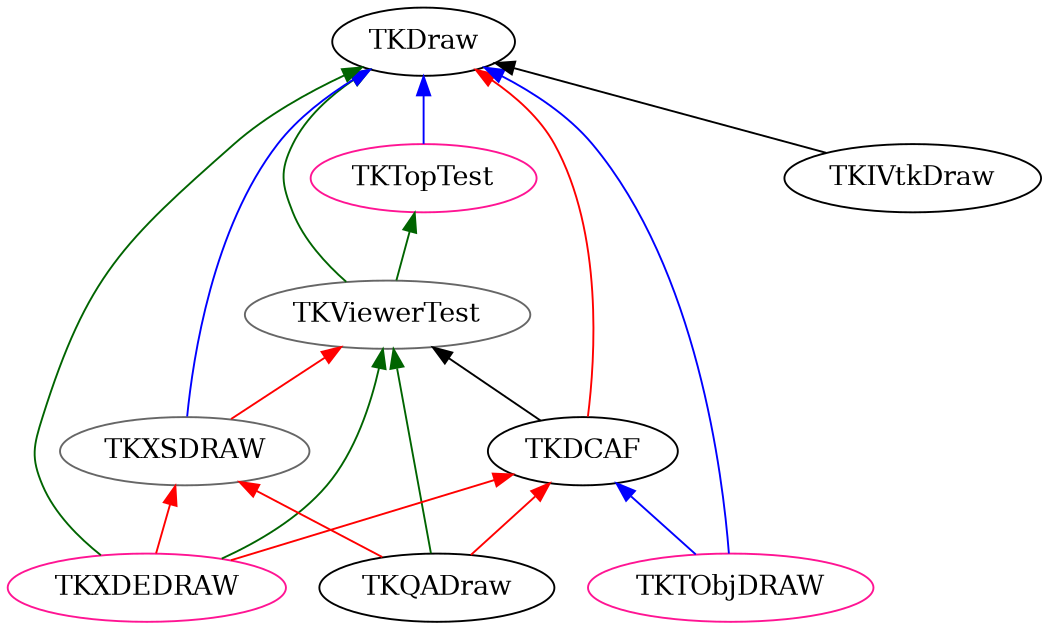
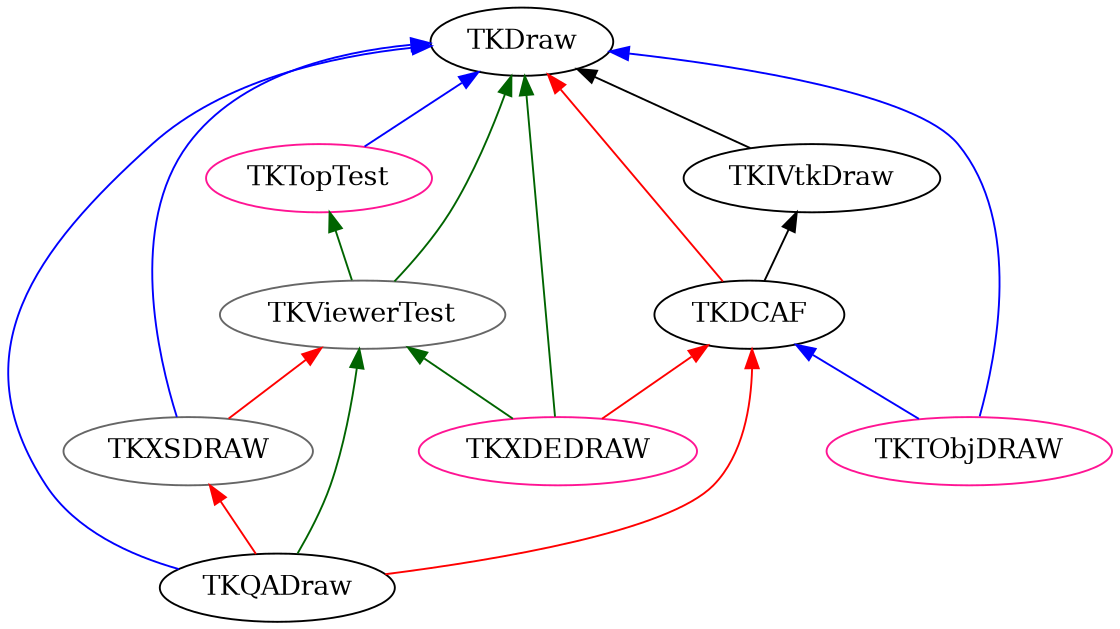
edge "TKQADraw" -> "TKDraw": added
edge "TKDCAF" -> "TKViewerTest": now "TKDCAF" -> "TKIVtkDraw"
edge "TKXDEDRAW" -> "TKXSDRAW": removed
